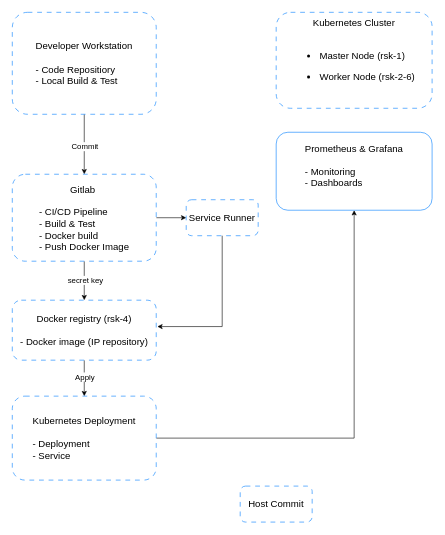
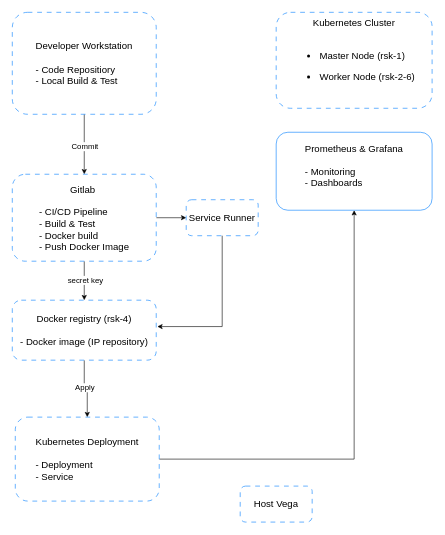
node "Kubernetes Deployment - Deployment - Service": moved (84, 438) -> (87, 459)
node "Host Commit": label "Host Commit" -> "Host Vega"
